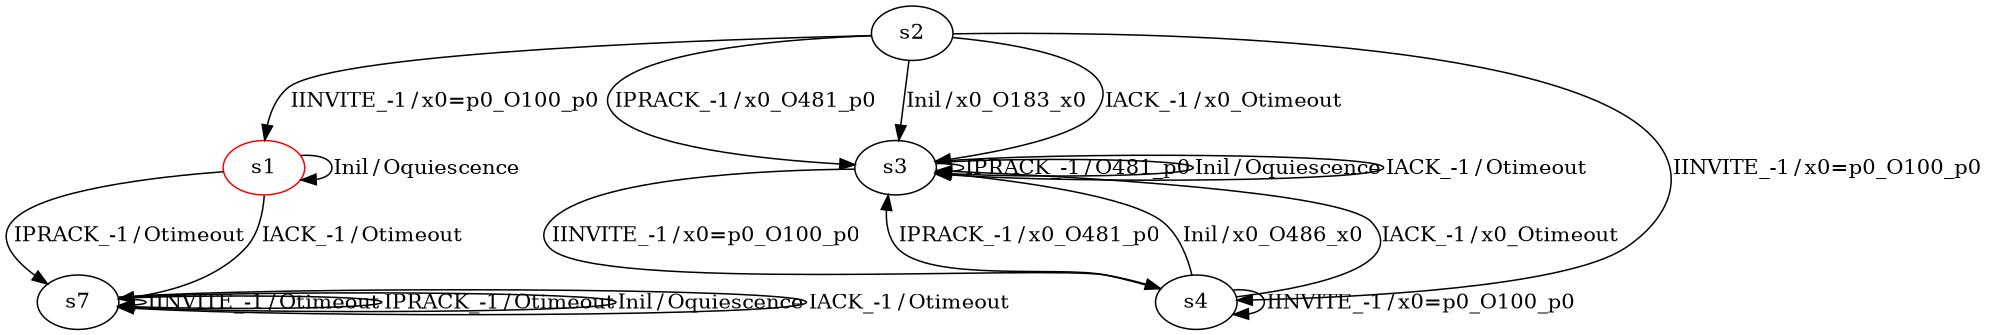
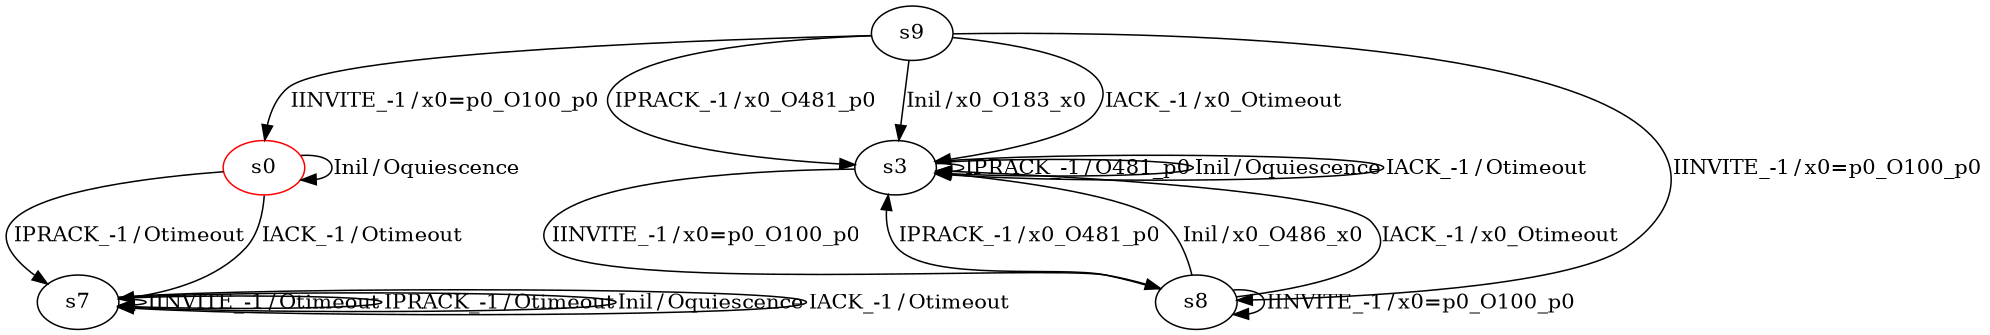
node "s2": label "s2" -> "s9"
node "s1": label "s1" -> "s0"
node "s4": label "s4" -> "s8"
